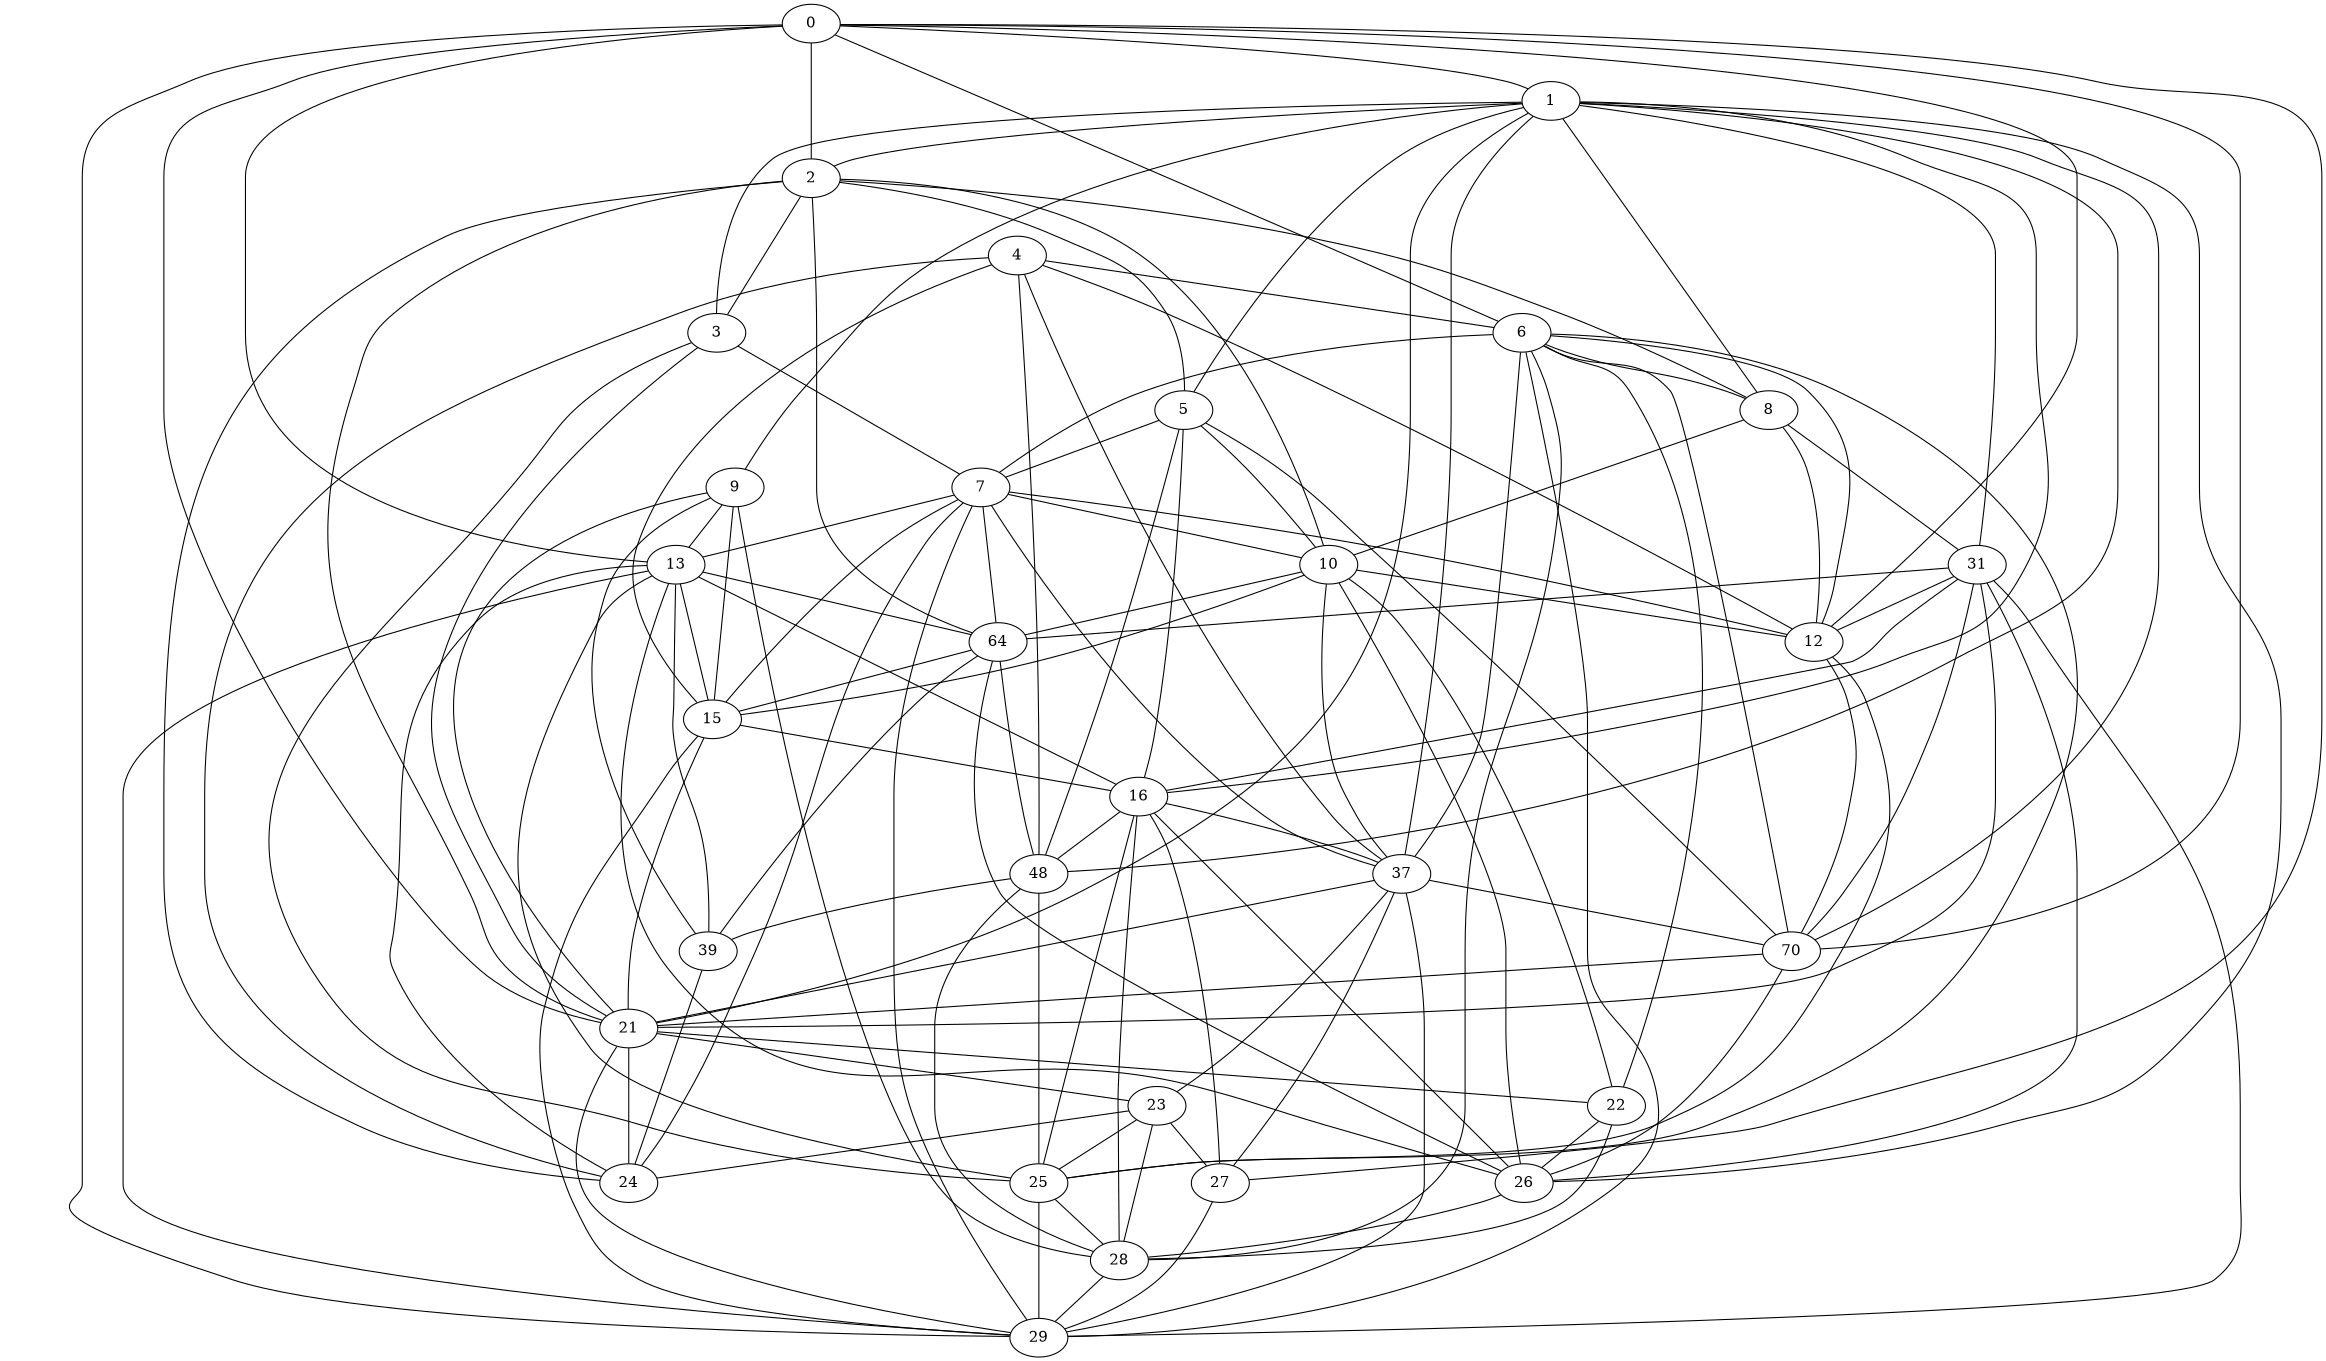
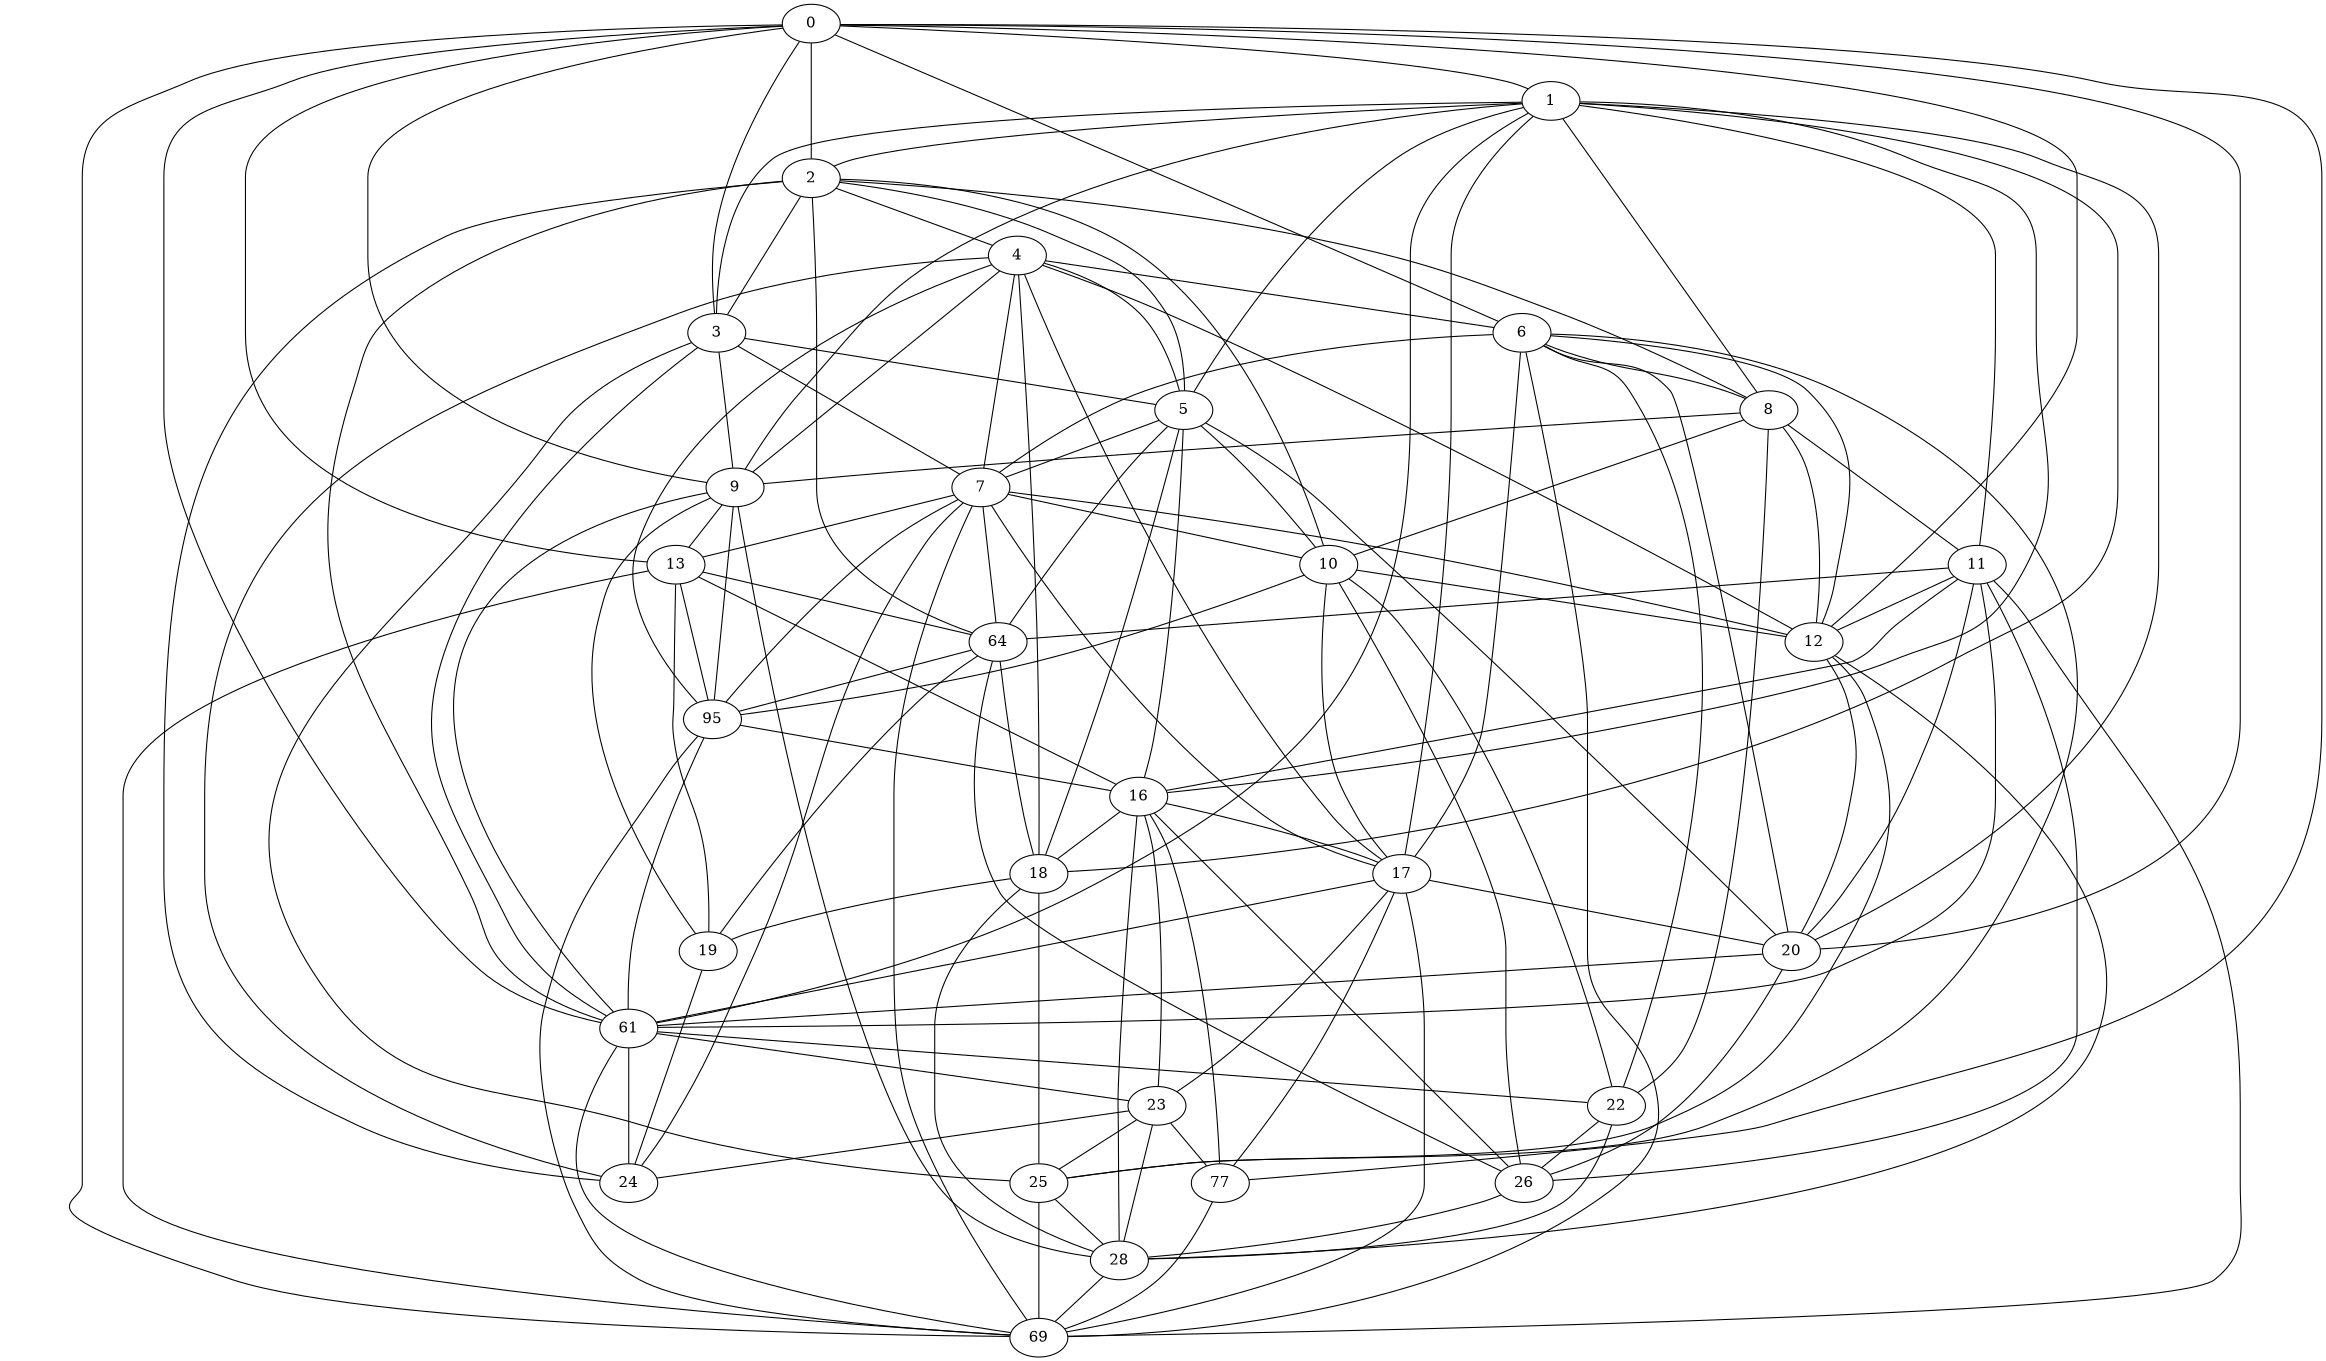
edge "0" -- "3": added
edge "0" -- "9": added
edge "2" -- "4": added
edge "4" -- "5": added
edge "4" -- "9": added
edge "3" -- "5": added
edge "4" -- "7": added
edge "3" -- "9": added
edge "8" -- "9": added
node "31": label "31" -> "11"
edge "10" -- "64": now "5" -- "64"
edge "1" -- "26": removed
node "15": label "15" -> "95"
edge "8" -- "22": added
edge "13" -- "24": removed
node "48": label "48" -> "18"
node "37": label "37" -> "17"
edge "6" -- "28": now "12" -- "28"
node "39": label "39" -> "19"
node "70": label "70" -> "20"
edge "16" -- "25": now "16" -- "23"
node "21": label "21" -> "61"
edge "13" -- "25": removed
edge "13" -- "26": removed
node "27": label "27" -> "77"
node "29": label "29" -> "69"
